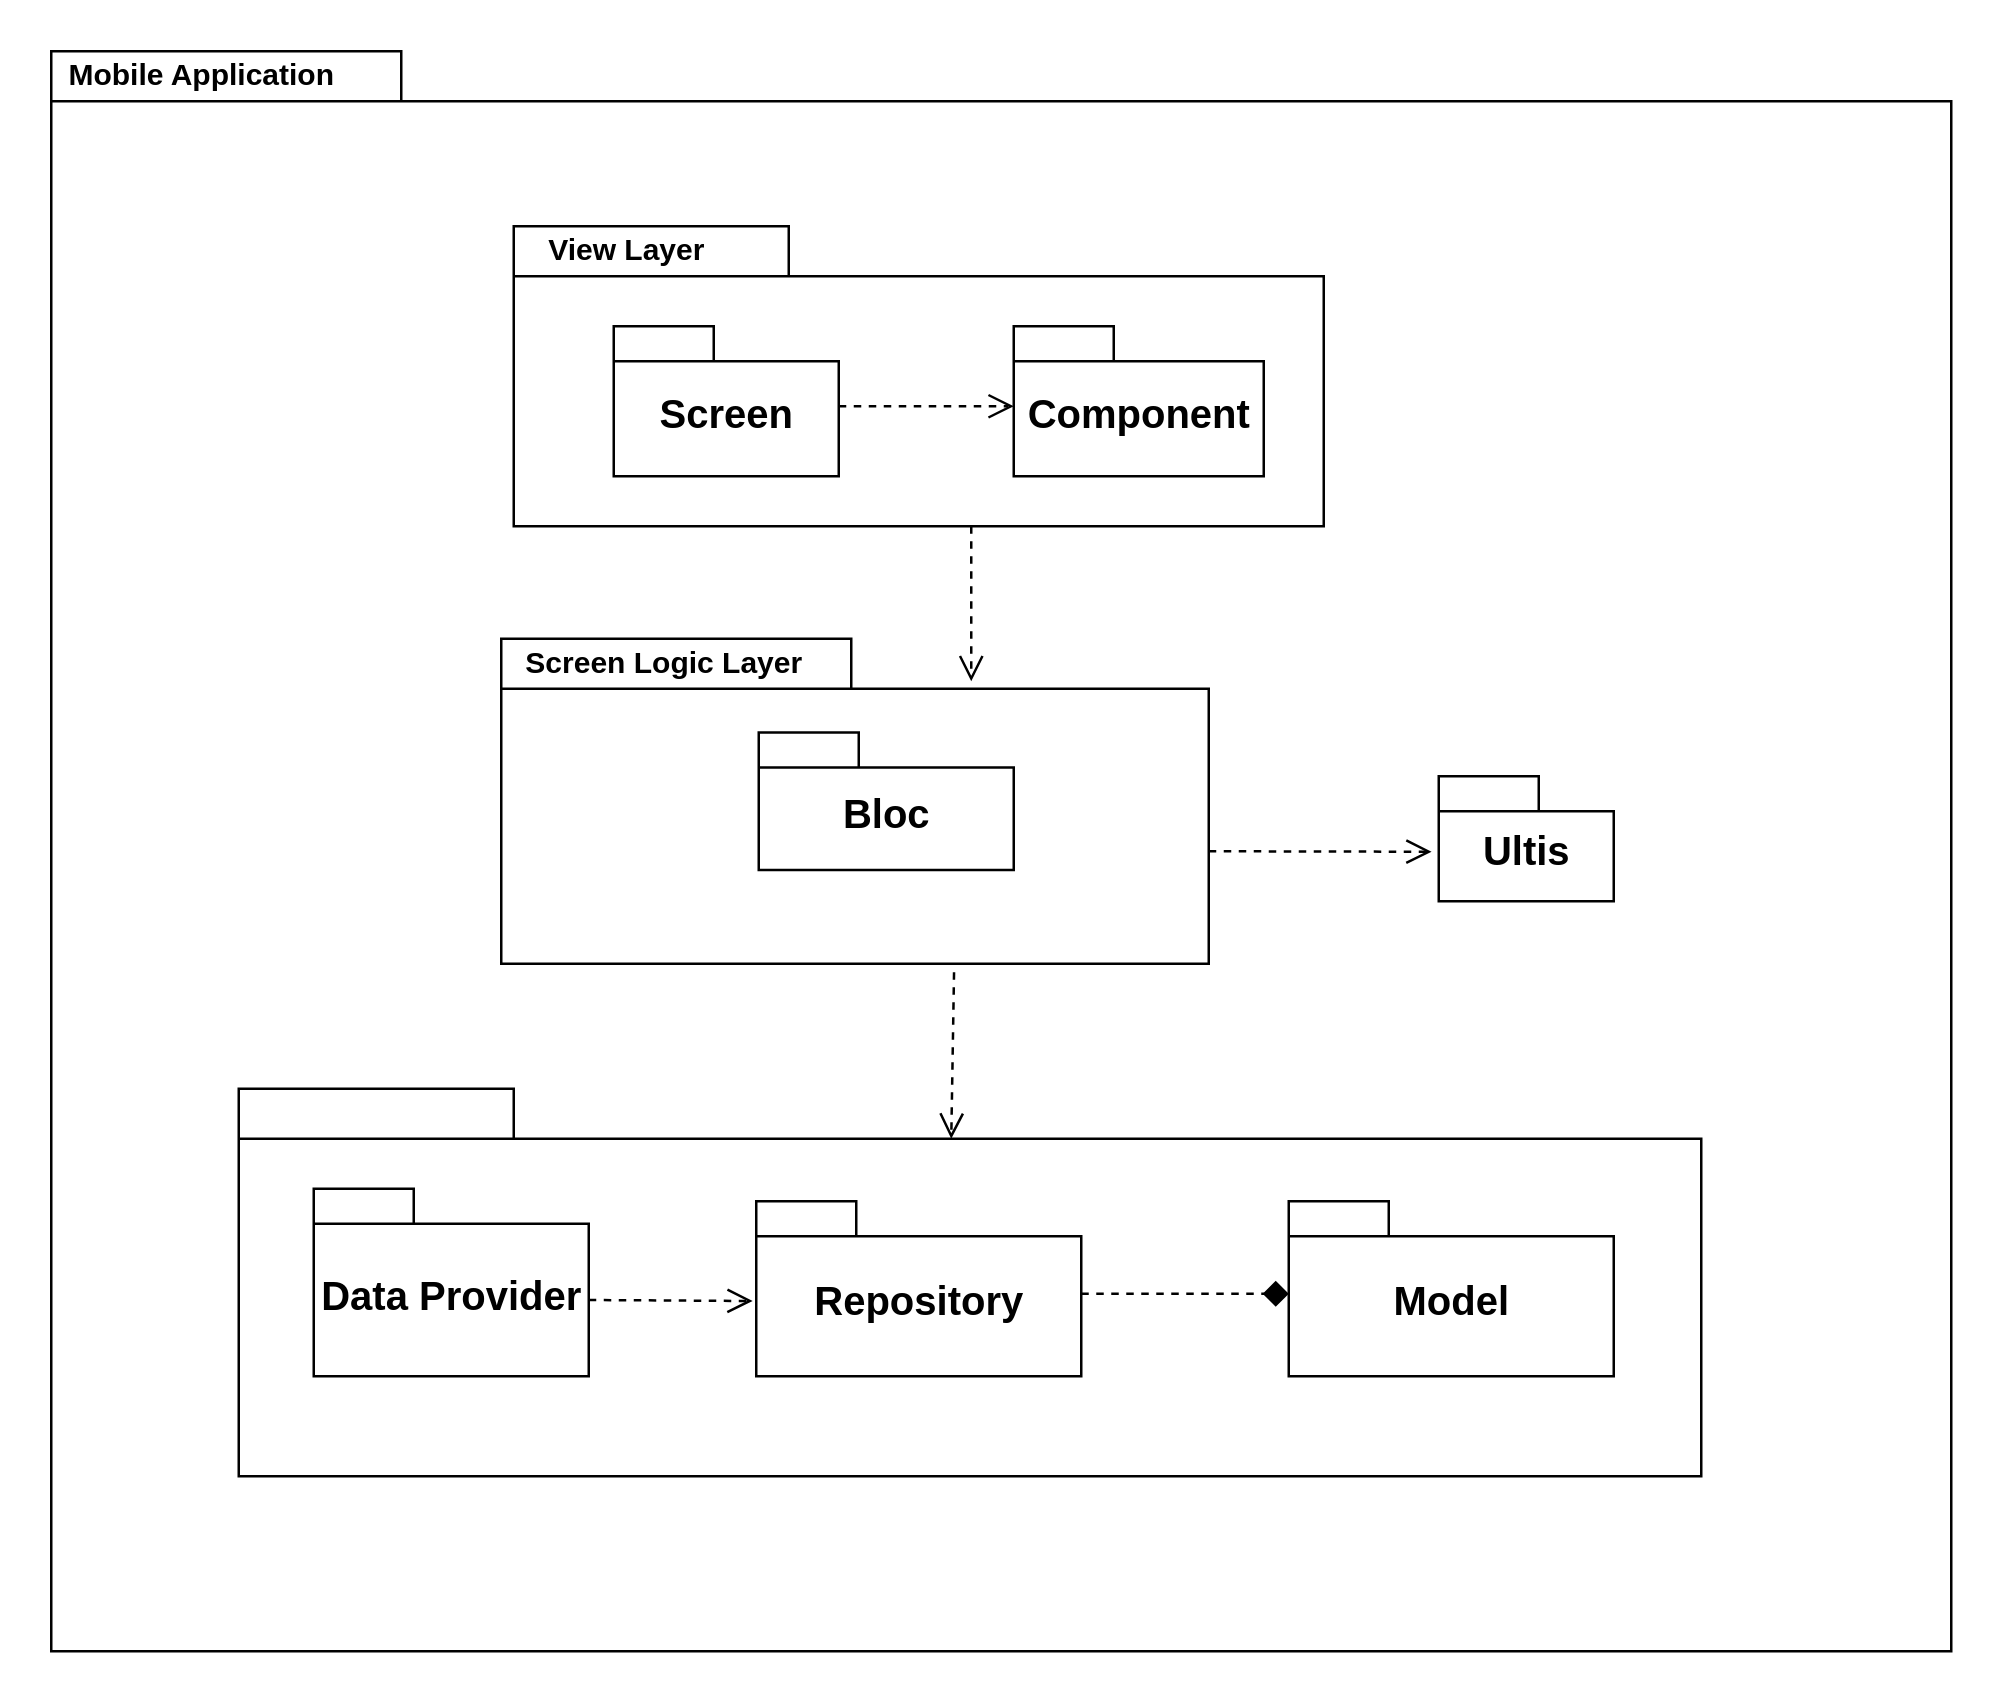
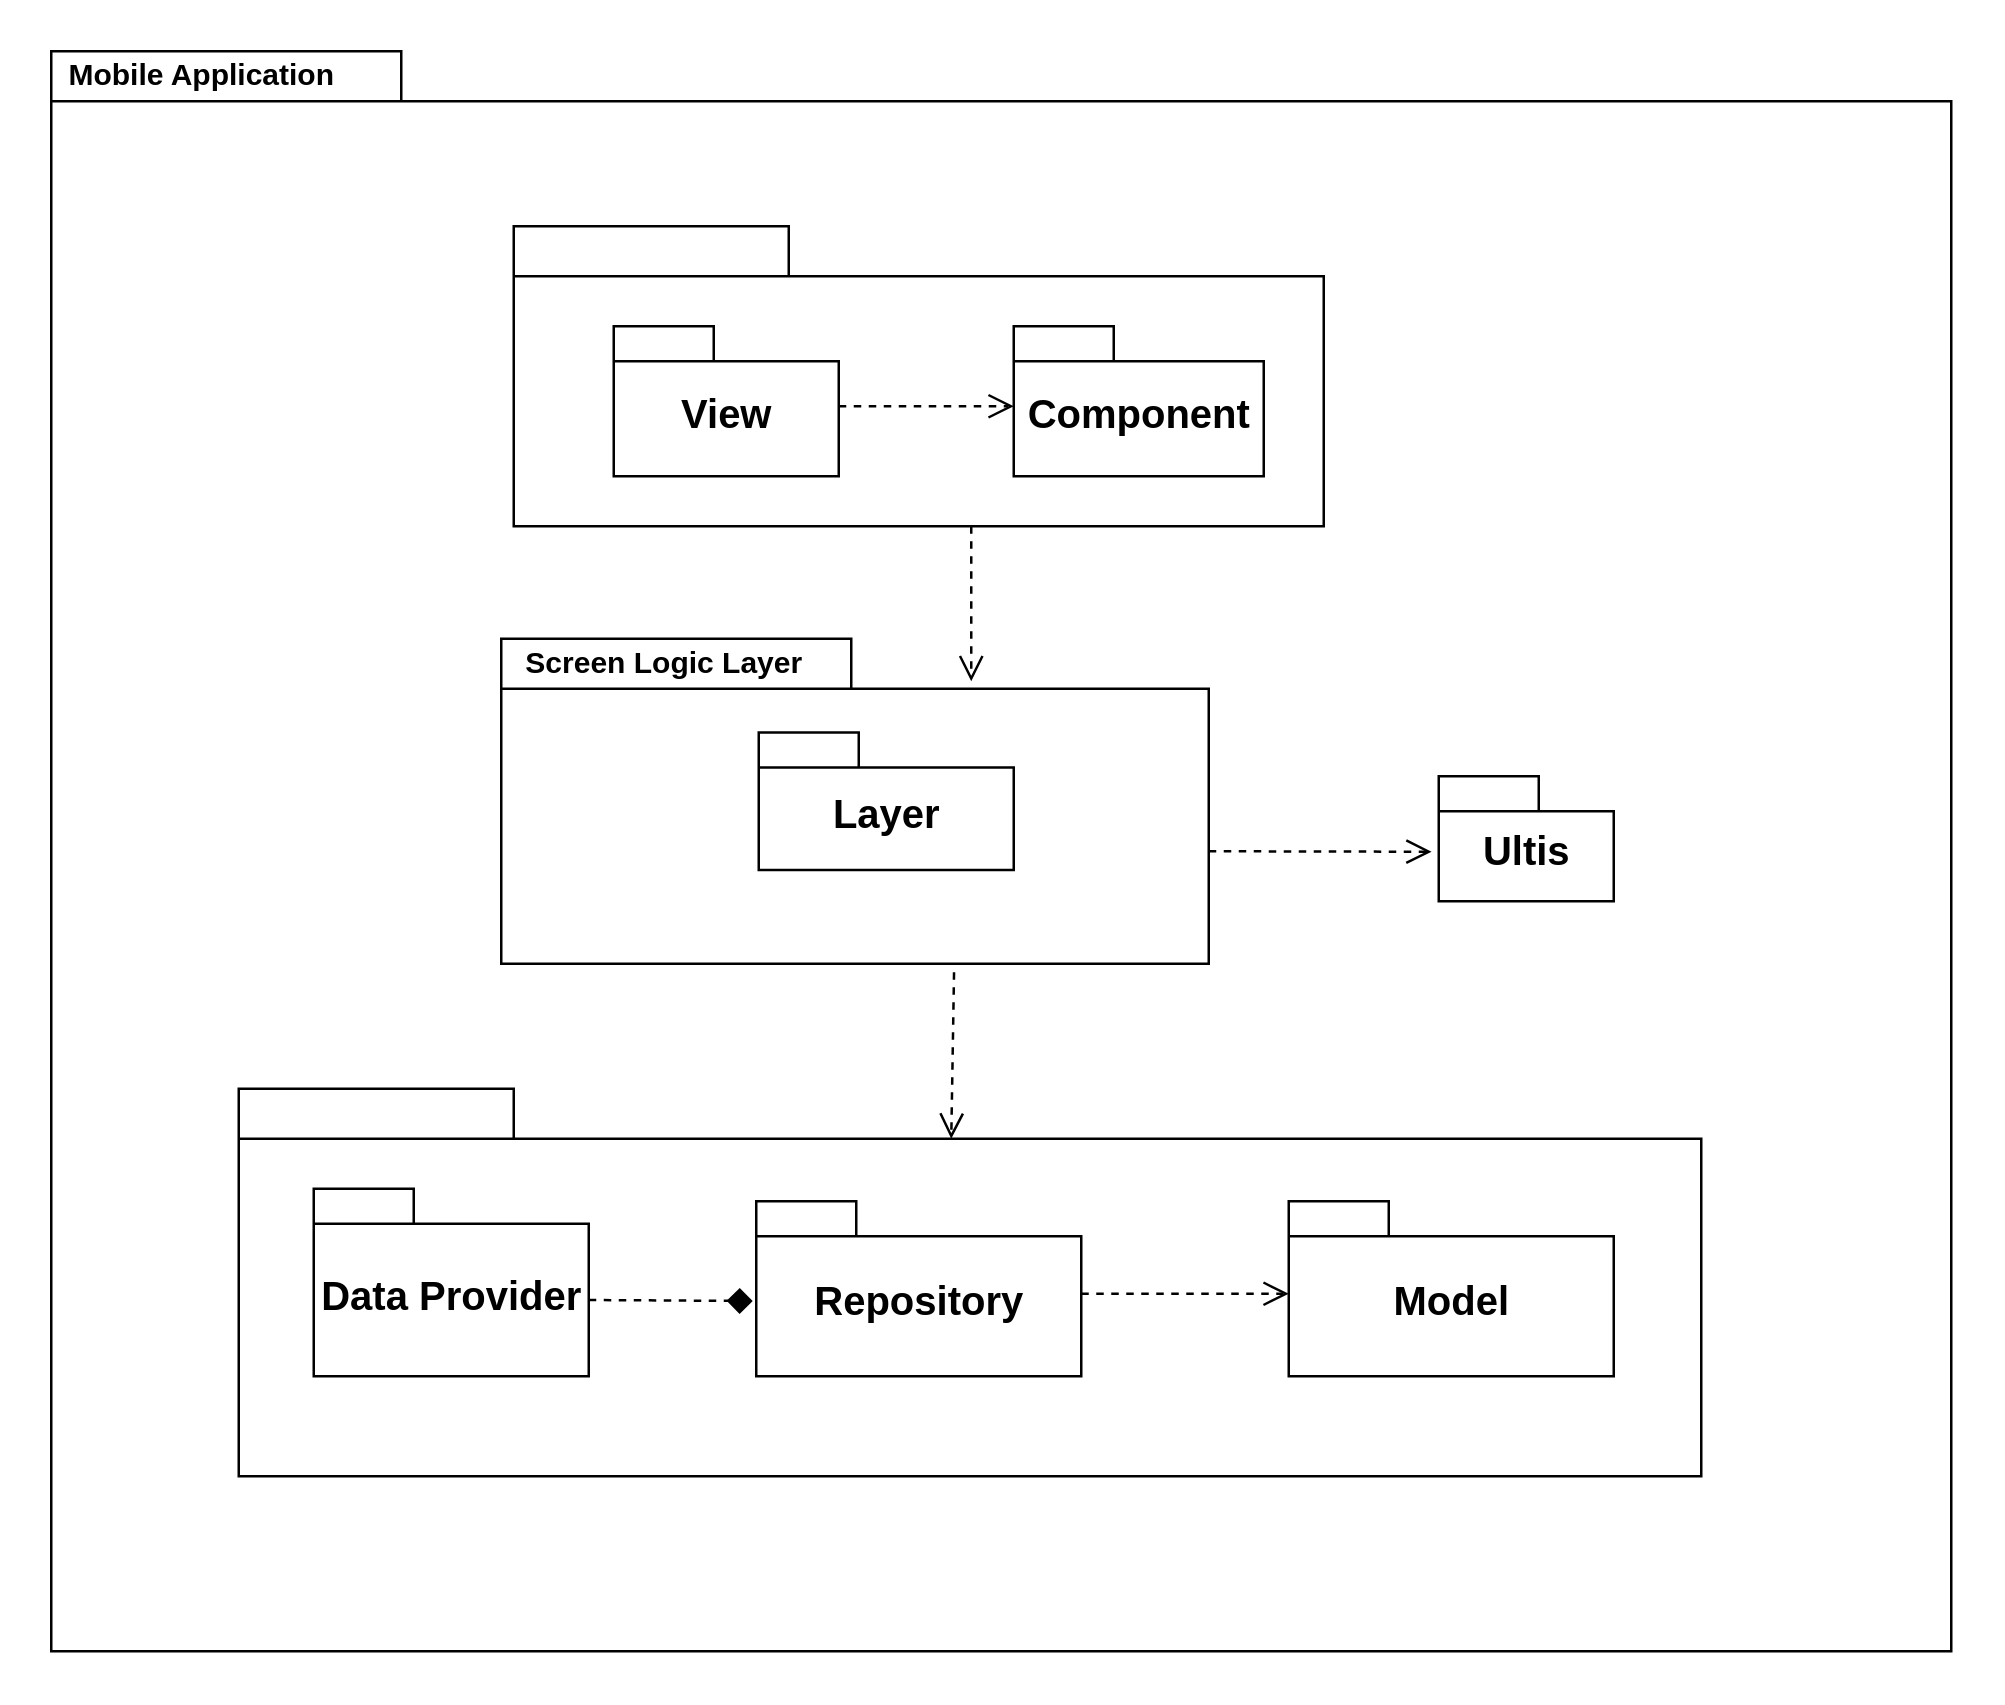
node "View Layer": removed
node "Screen": label "Screen" -> "View"
node "Bloc": label "Bloc" -> "Layer"
edge "Repository" -> "Model": arrowhead diamond -> open
edge "Data Provider" -> "Repository": arrowhead open -> diamond
